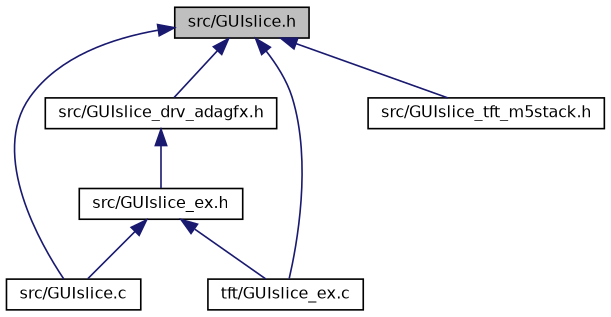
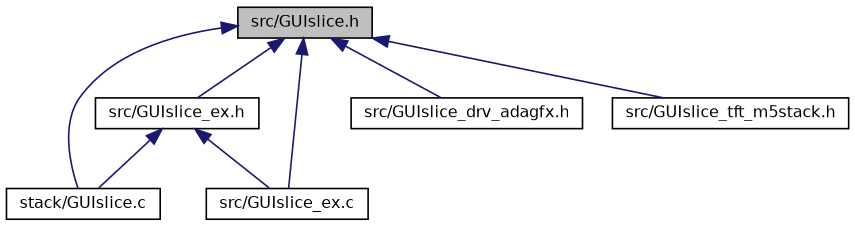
edge "src/GUIslice_ex.h" -> "src/GUIslice_drv_adagfx.h": now "src/GUIslice_ex.h" -> "src/GUIslice.h"
node "src/GUIslice.c": label "src/GUIslice.c" -> "stack/GUIslice.c"
node "tft/GUIslice_ex.c": label "tft/GUIslice_ex.c" -> "src/GUIslice_ex.c"
